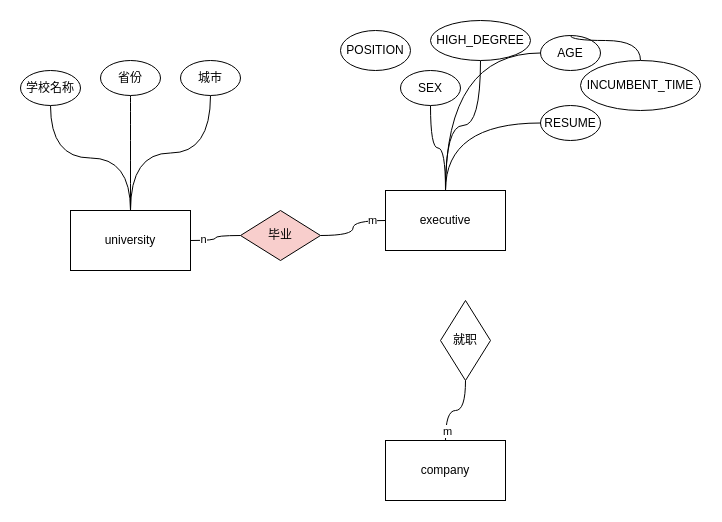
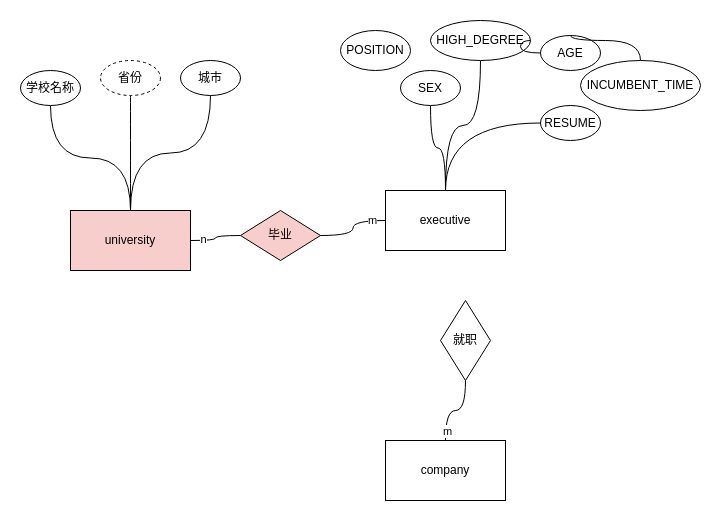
edge "AGE" -- "executive": now "AGE" -- "HIGH_DEGREE"
node "省份": style solid -> dashed
node "university": fillcolor #ffffff -> #f8cecc
